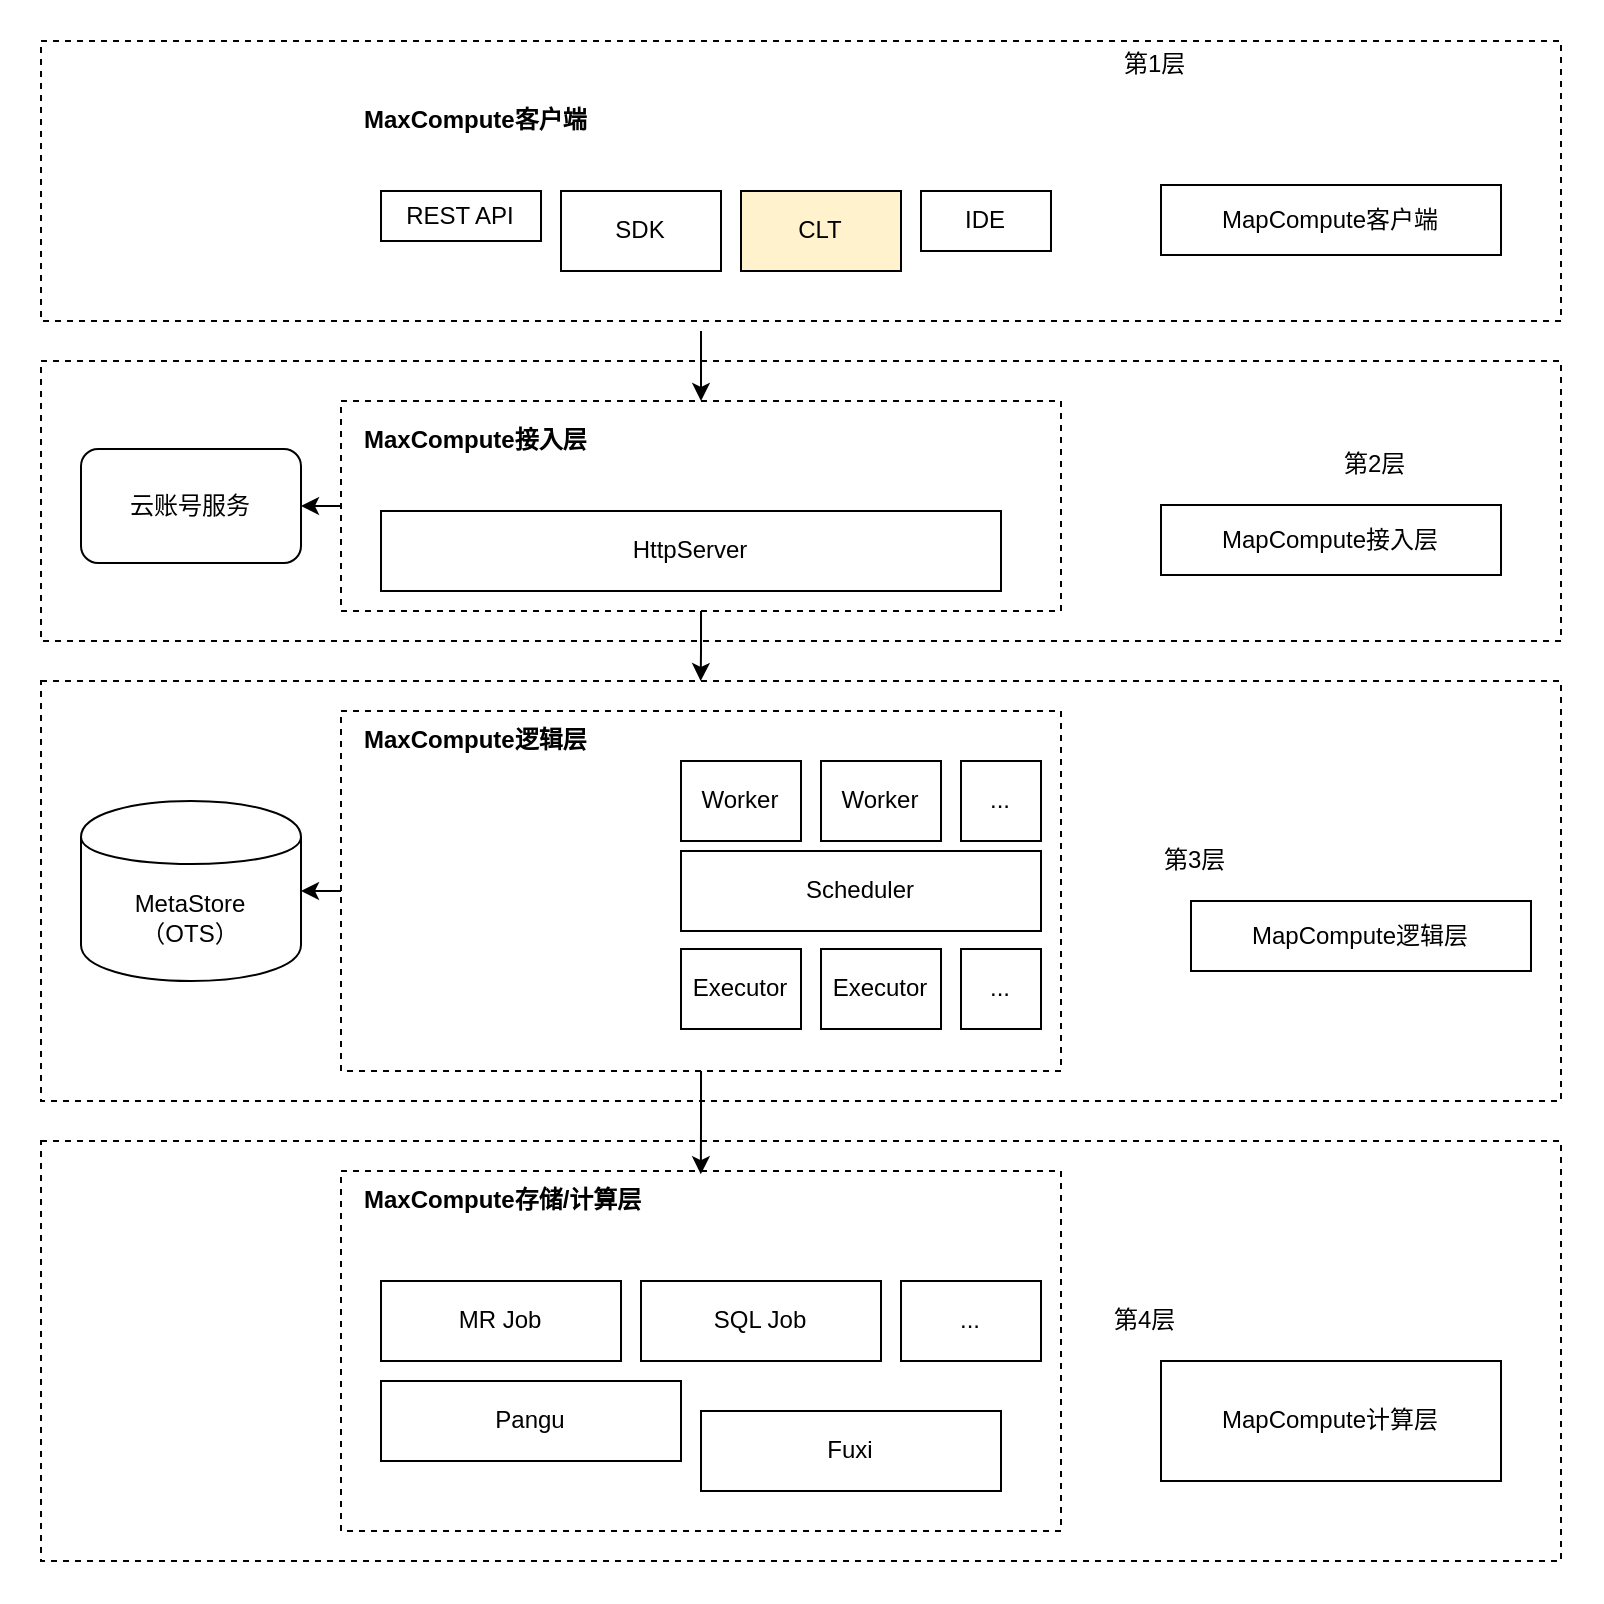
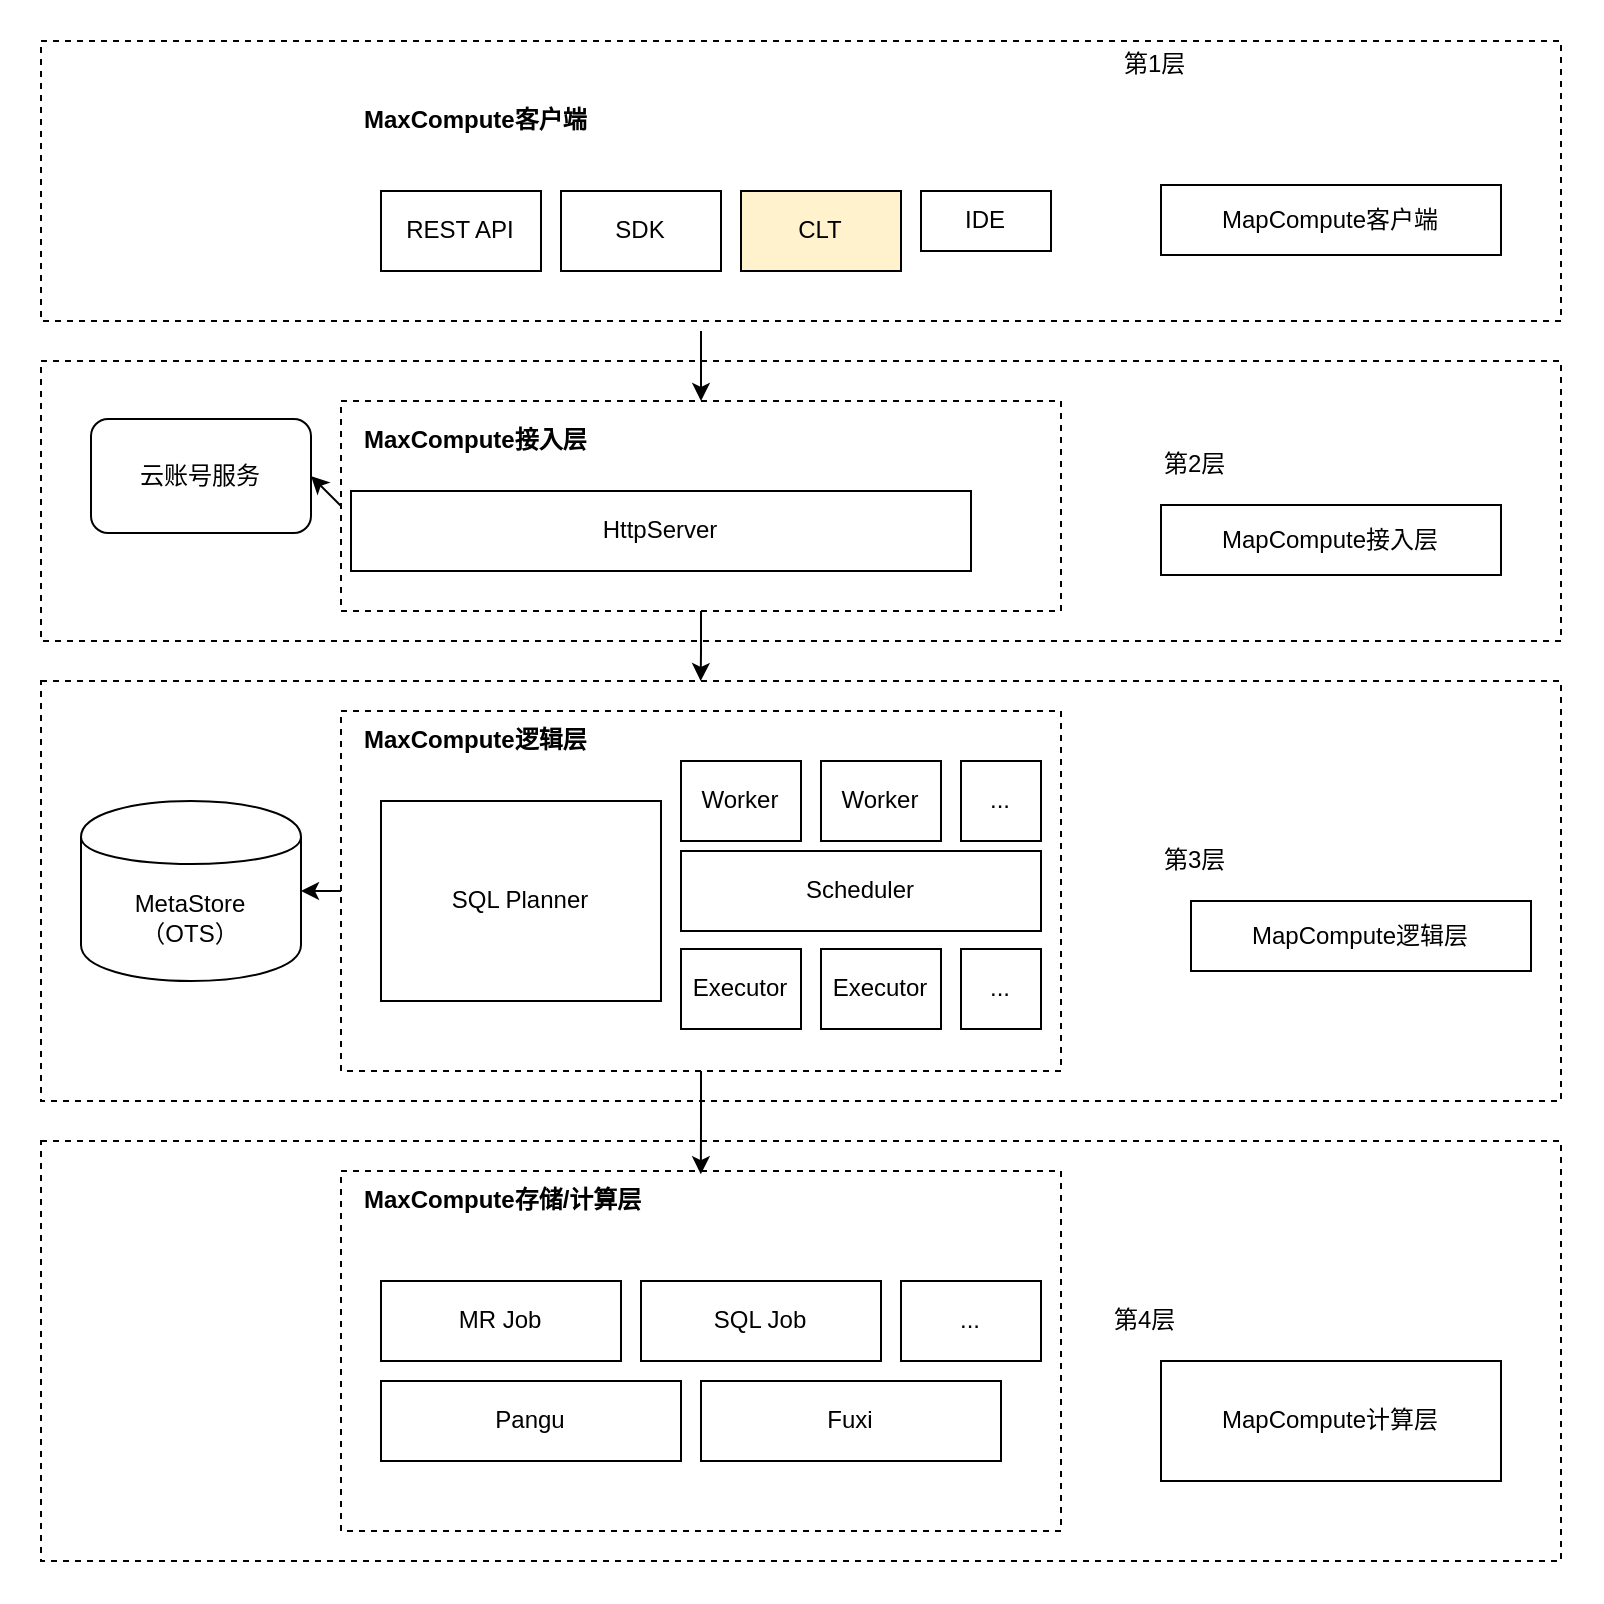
node "REST API": size 160x50 -> 160x80
node "第2层": moved (1381, 465) -> (1201, 465)
node "云账号服务": moved (191, 506) -> (201, 476)
node "HttpServer": moved (691, 551) -> (661, 531)
node "SQL Planner": added
node "Fuxi": moved (851, 1451) -> (851, 1421)
